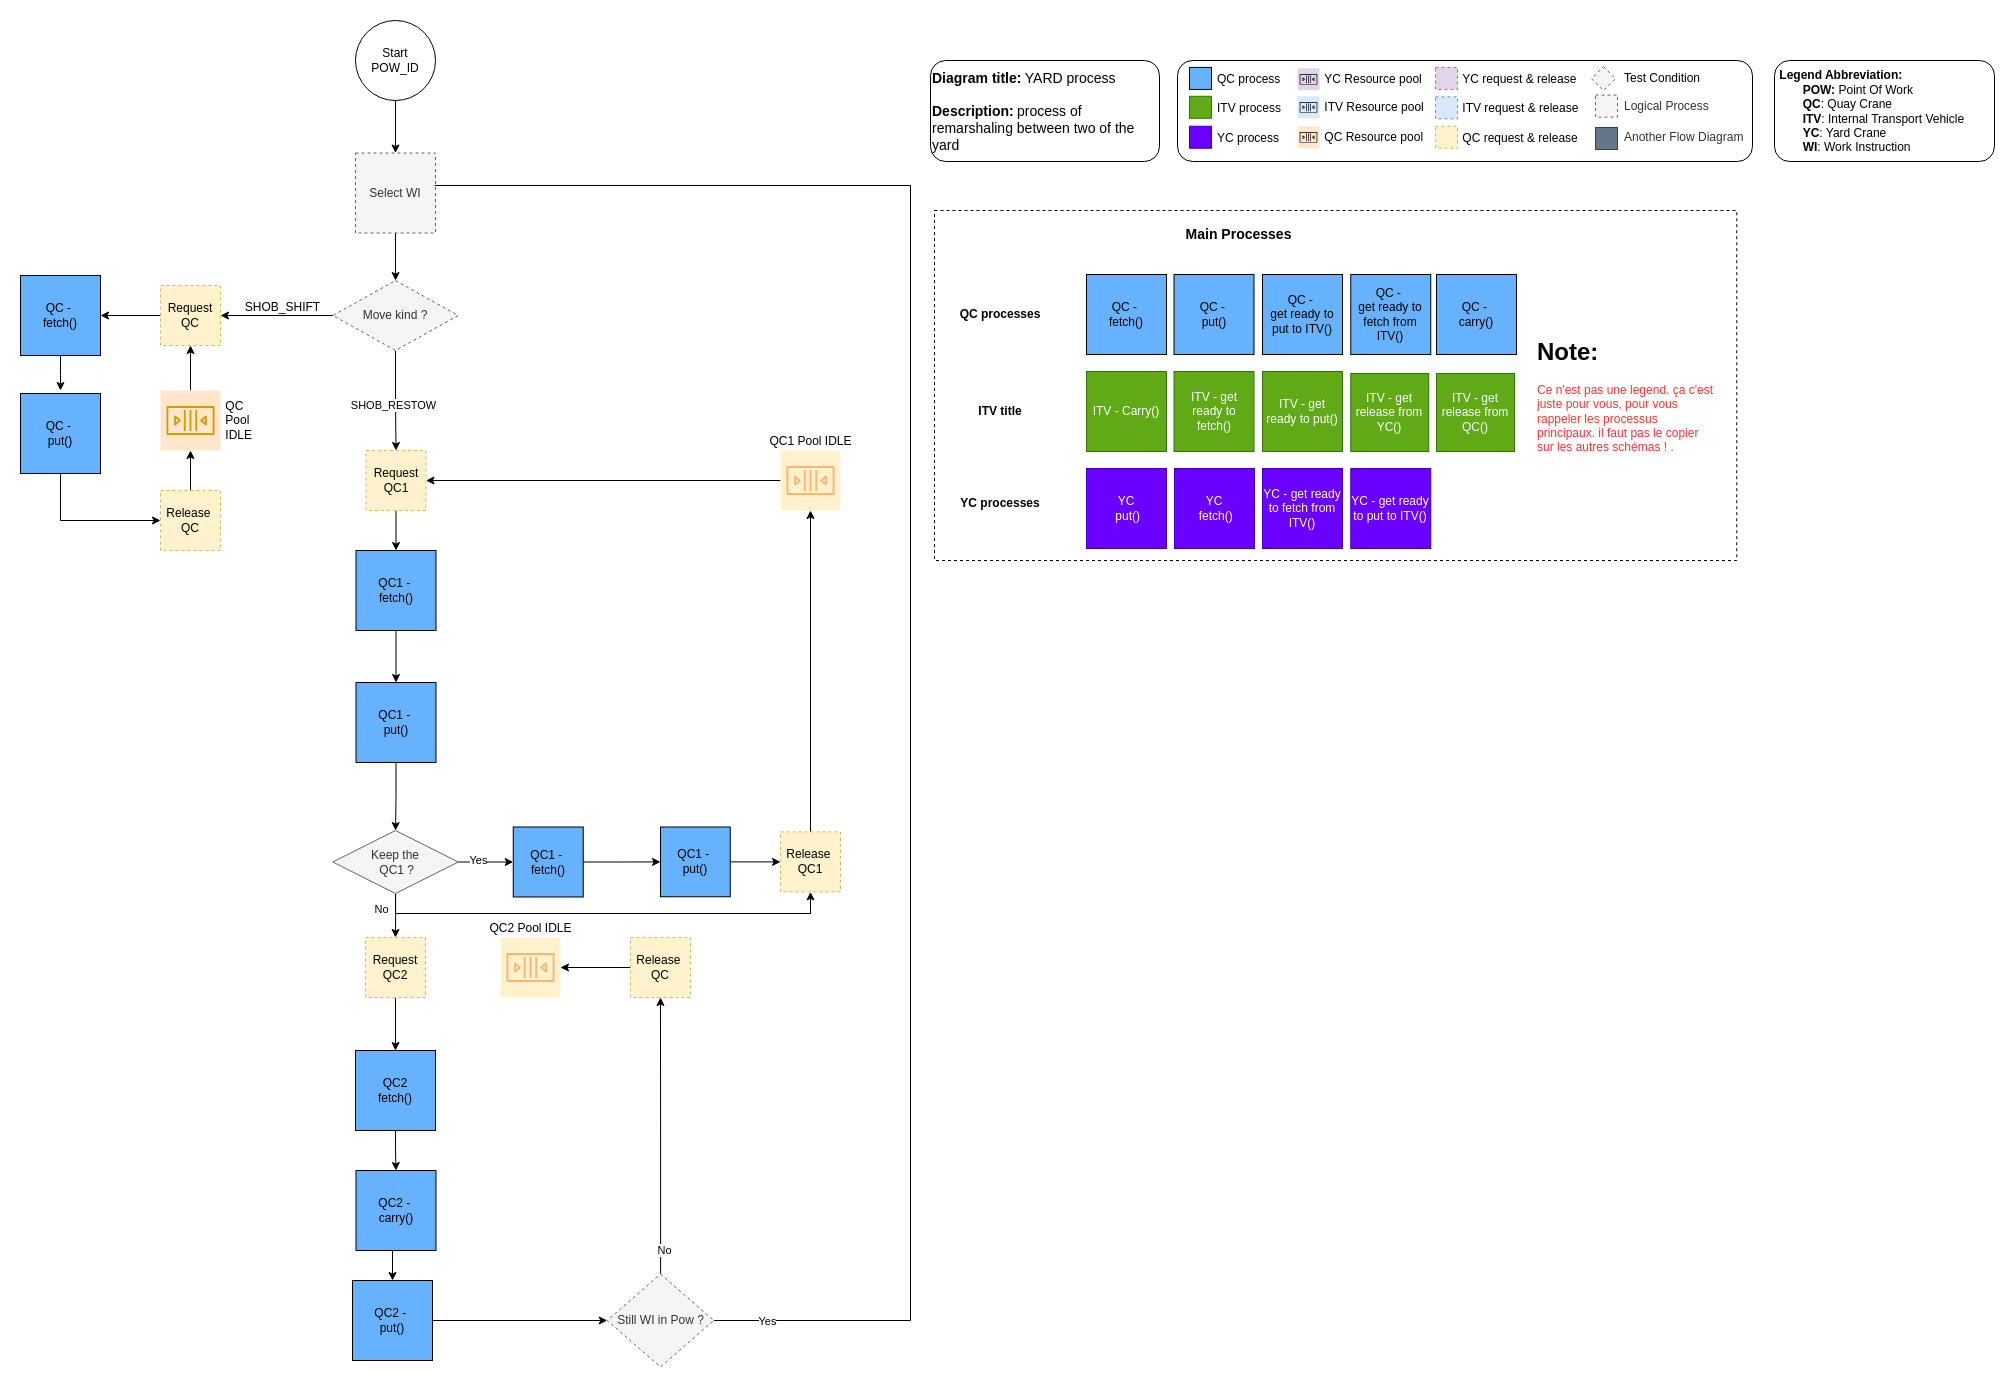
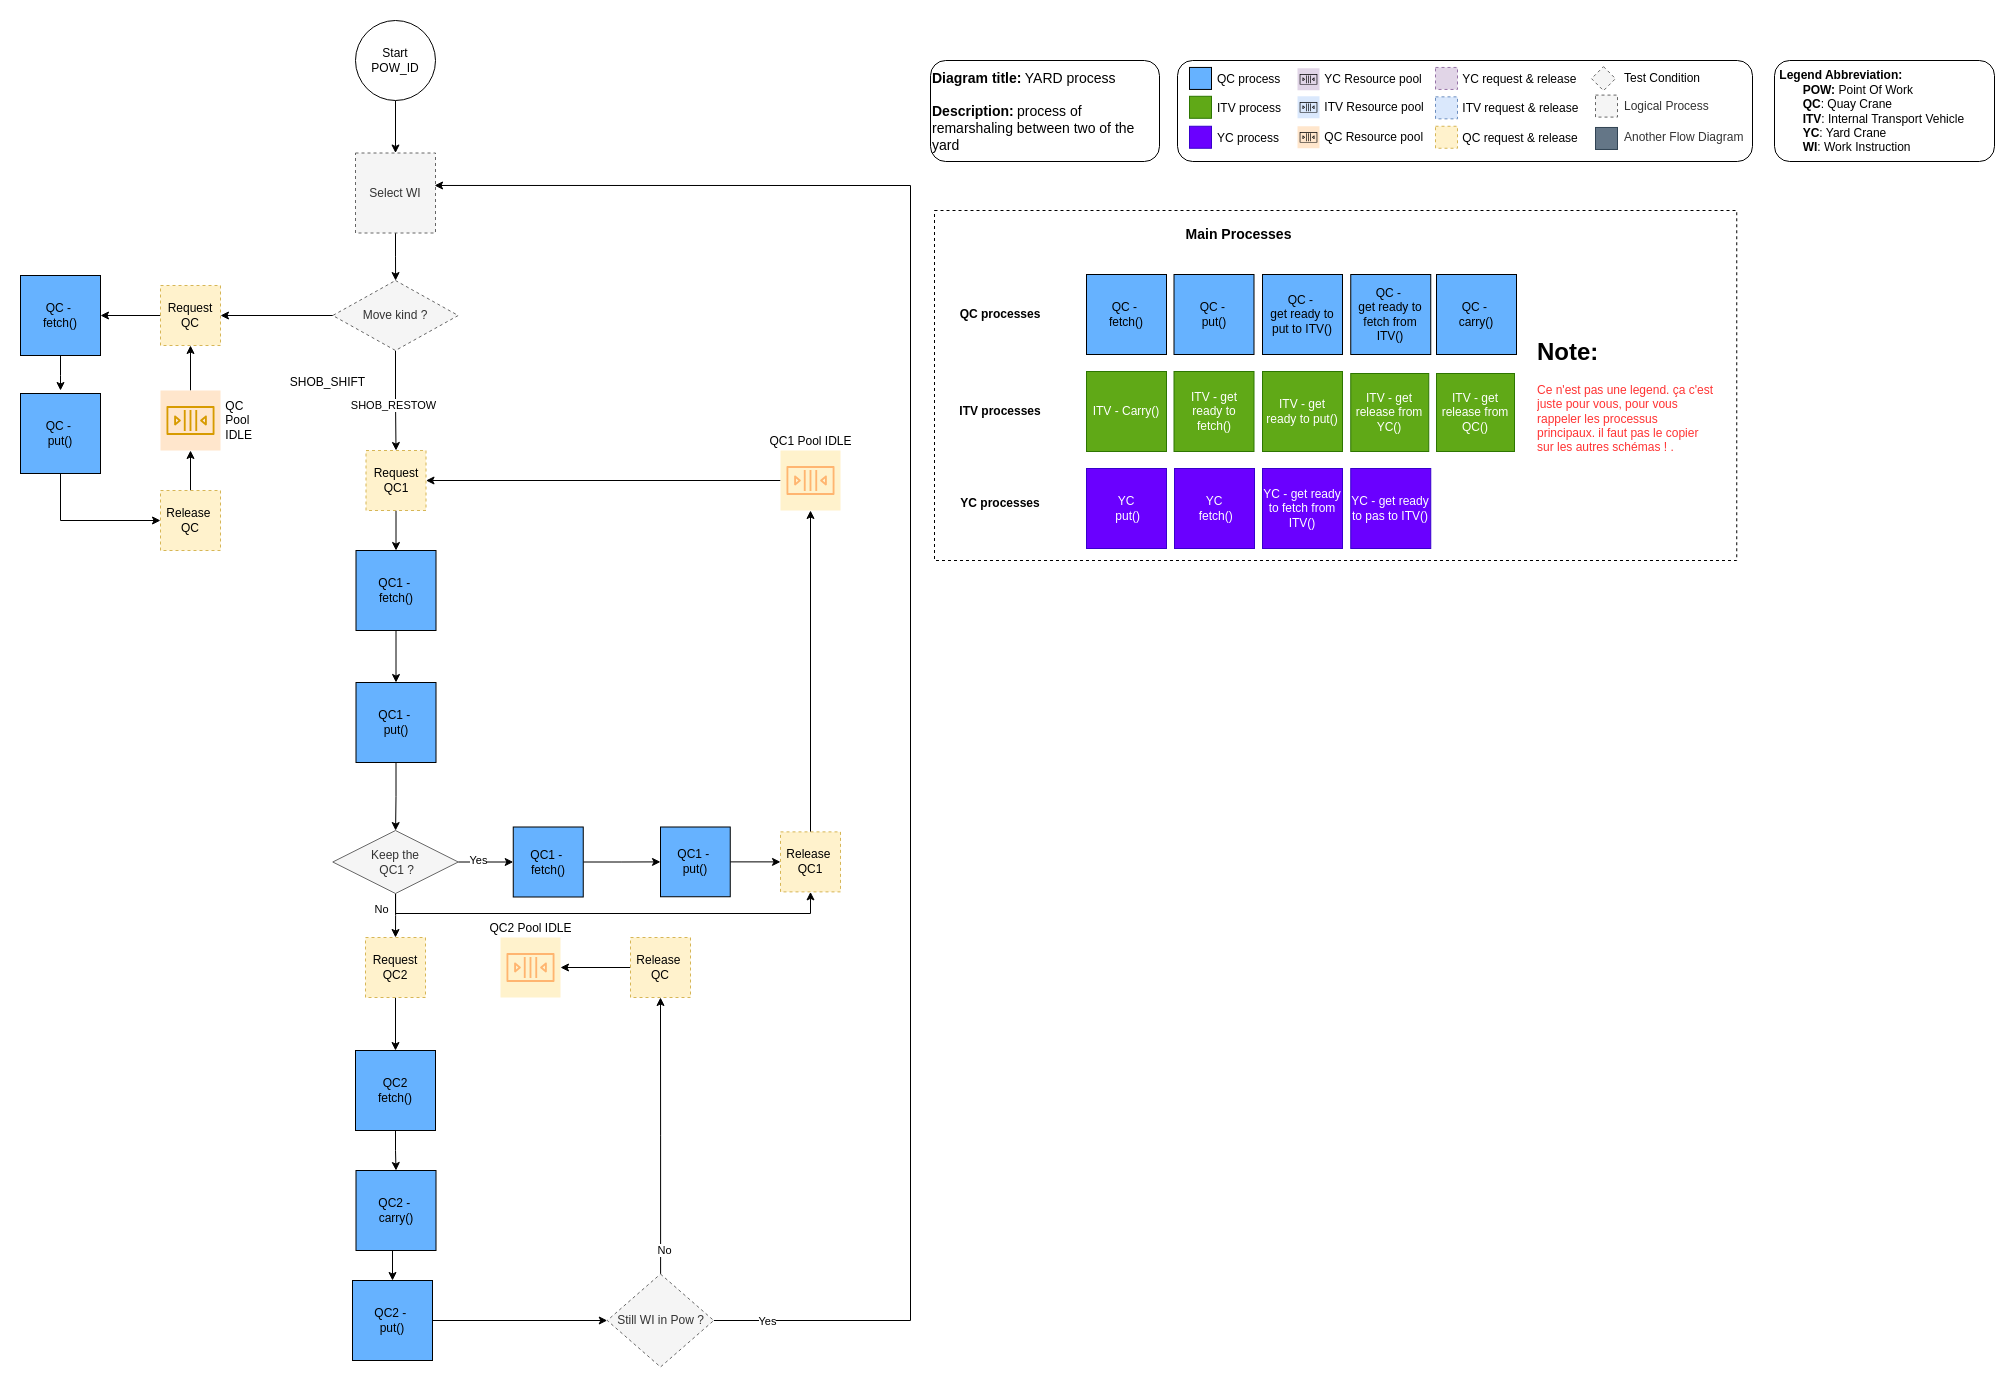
edge "Select WI" -- "Still WI in Pow ?": arrowhead none -> classic
node "SHOB_SHIFT": moved (283, 307) -> (328, 382)
node "ITV title": label "ITV title" -> "ITV processes"
node "YC - get ready to put to ITV()": label "YC - get ready to put to ITV()" -> "YC - get ready to pas to ITV()"
